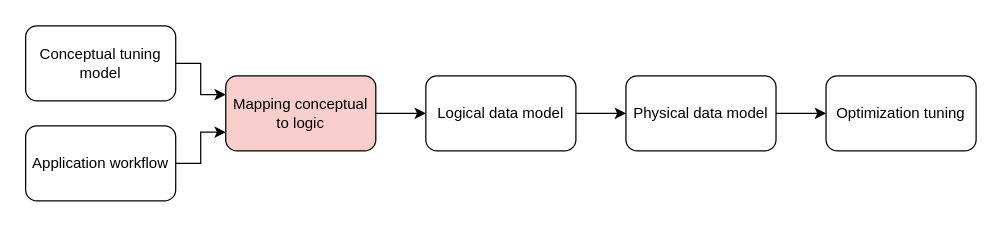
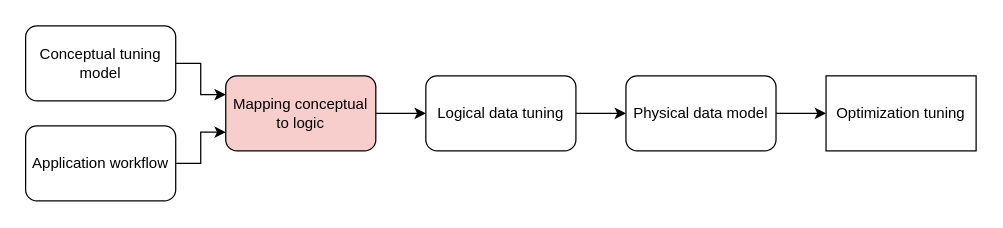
node "Logical data model": label "Logical data model" -> "Logical data tuning"
node "Optimization tuning": shape rounded rectangle -> rectangle
